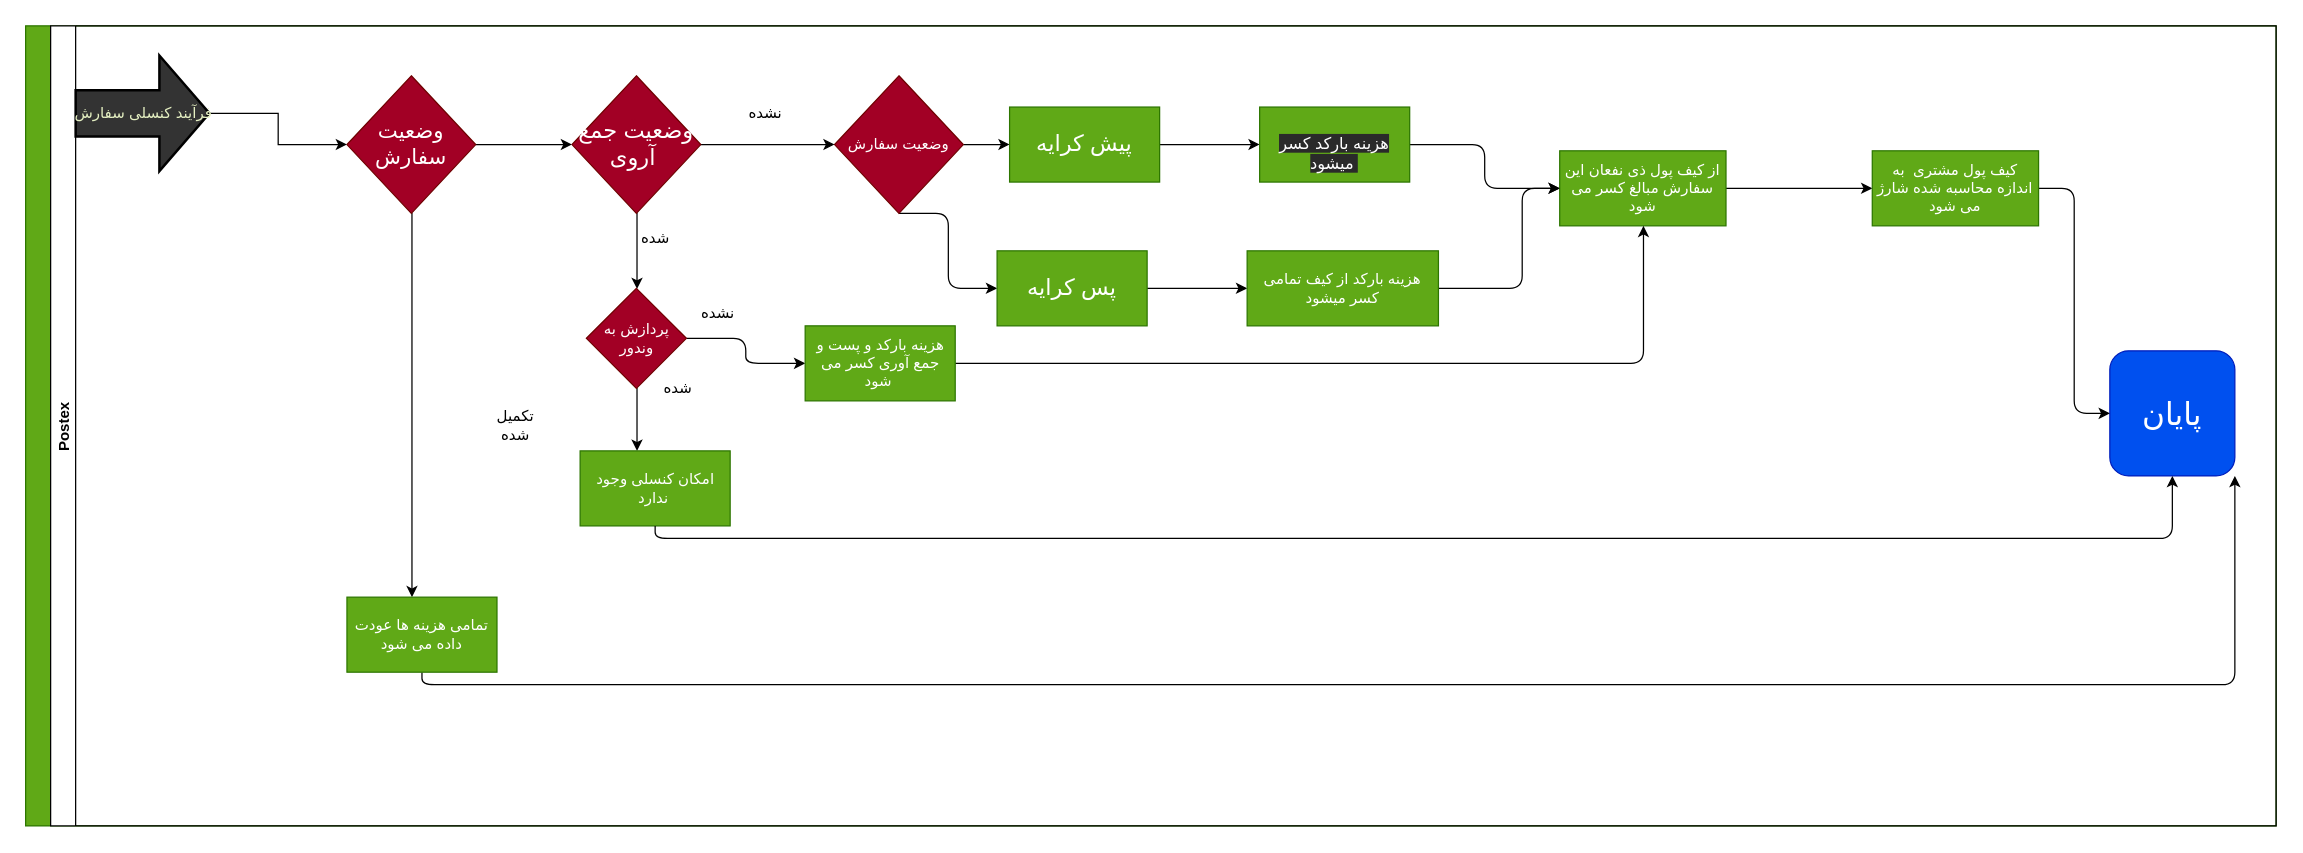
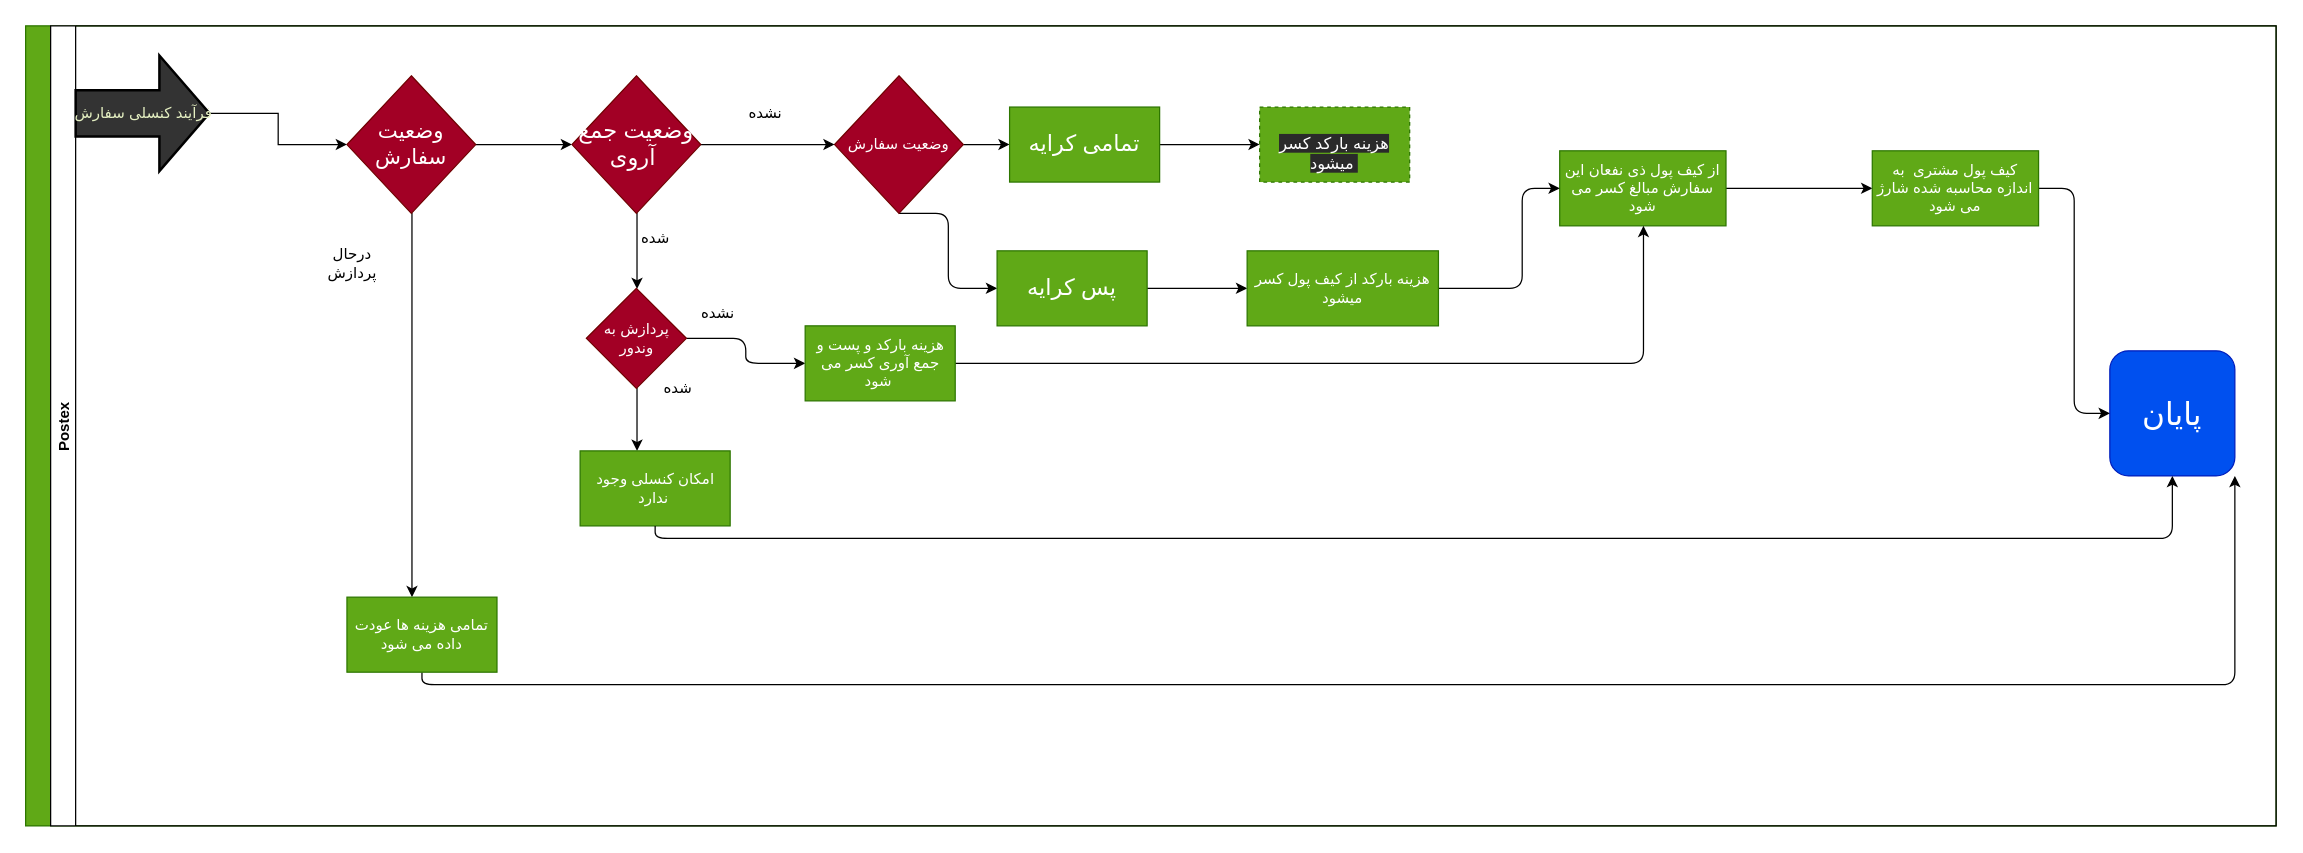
node "پیش کرایه": label "پیش کرایه" -> "تمامی کرایه"
node "هزینه بارکد کسر میشود": style solid -> dashed
edge "هزینه بارکد کسر میشود" -> "از کیف پول ذی نفعان این سفارش مبالغ کسر می شود": removed
node "درحال پردازش": added
node "هزینه بارکد از کیف تمامی کسر میشود": label "هزینه بارکد از کیف تمامی کسر میشود" -> "هزینه بارکد از کیف پول کسر میشود"
node "تکمیل شده": removed
